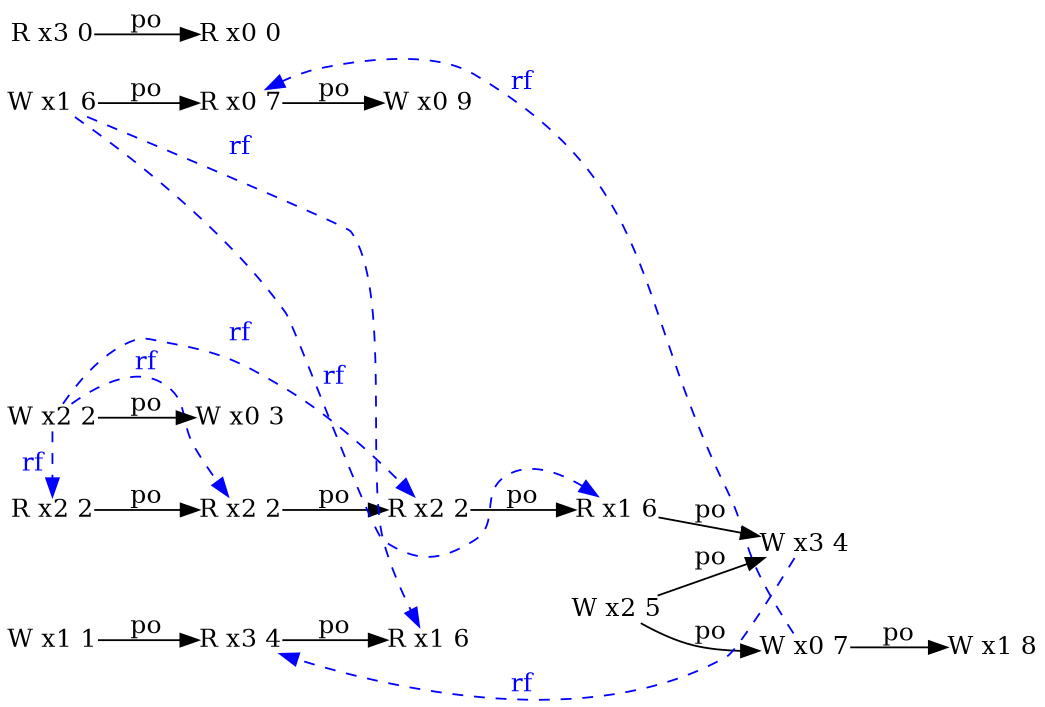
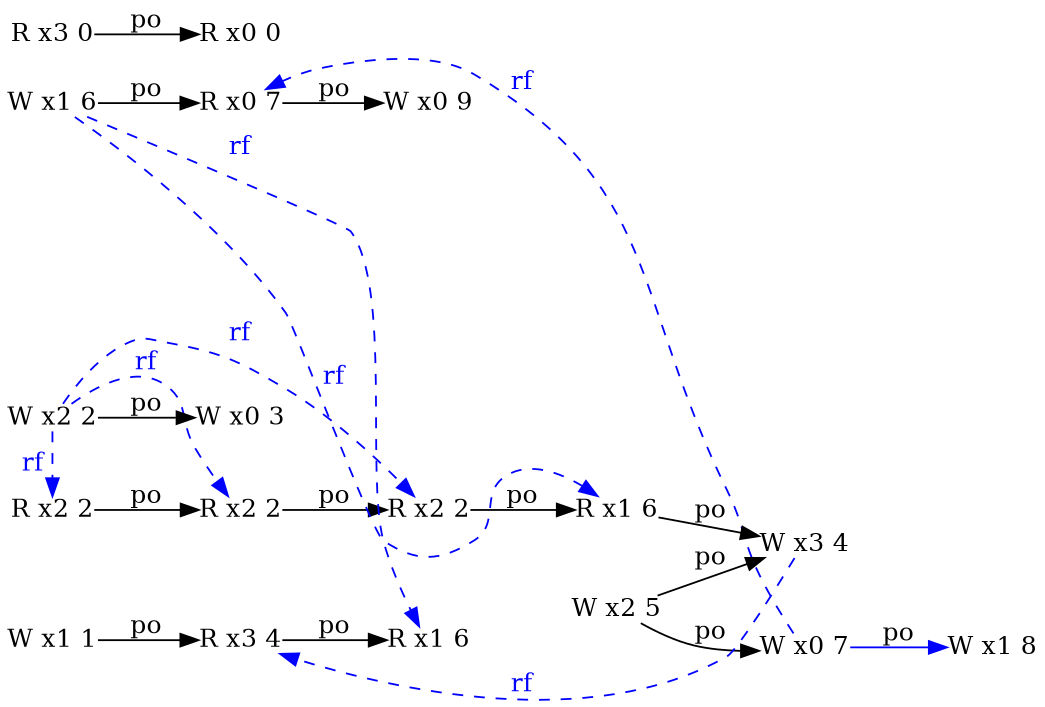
edge "W x0 7" -> "W x1 8": color black -> blue
